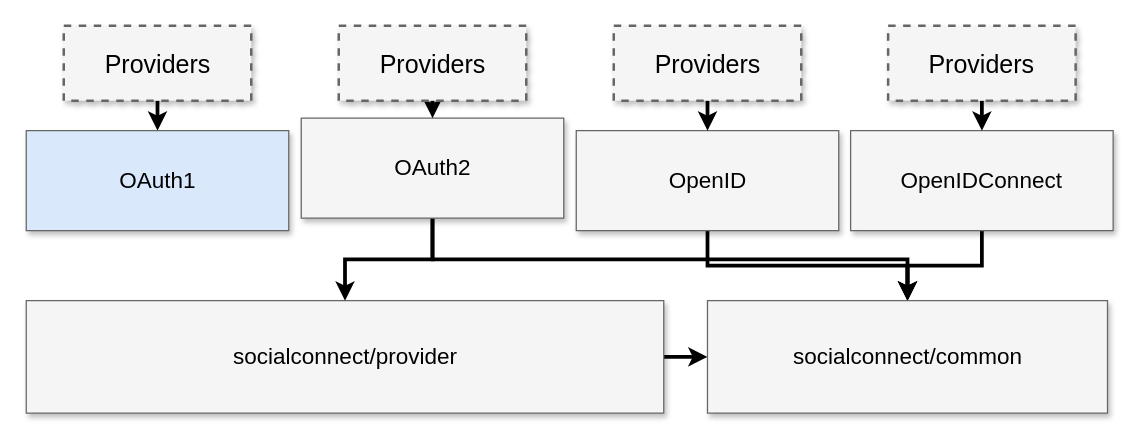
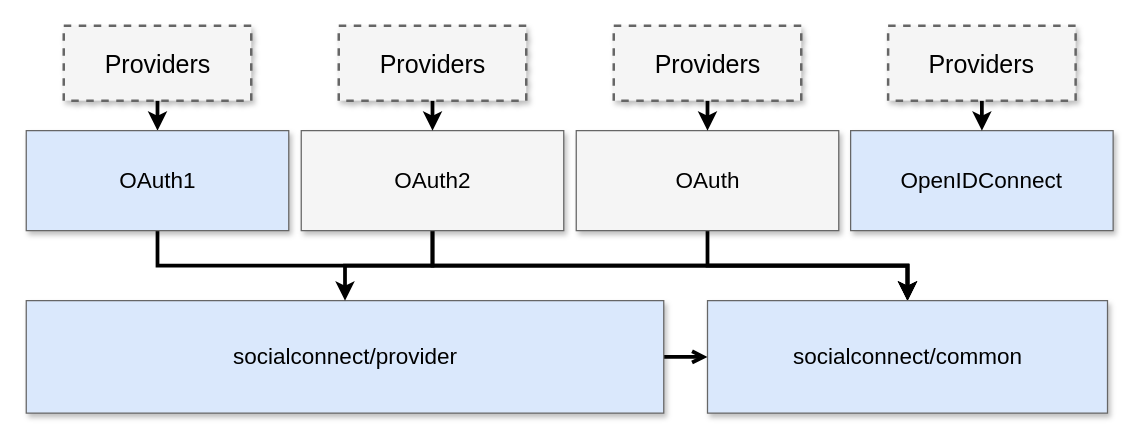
node "OAuth2": moved (433, 168) -> (433, 181)
node "OpenID": label "OpenID" -> "OAuth"
node "OpenIDConnect": fillcolor #f5f5f5 -> #dae8fc
edge "OAuth1" -> "socialconnect/common": added
edge "OpenIDConnect" -> "socialconnect/common": removed
node "socialconnect/provider": fillcolor #f5f5f5 -> #dae8fc
edge "socialconnect/provider" -> "socialconnect/common": arrowhead classic -> open
node "socialconnect/common": fillcolor #f5f5f5 -> #dae8fc
